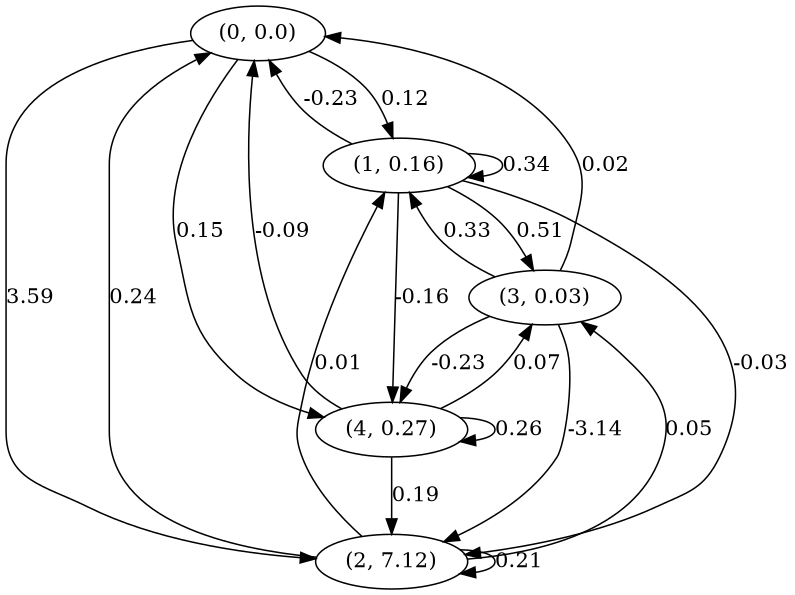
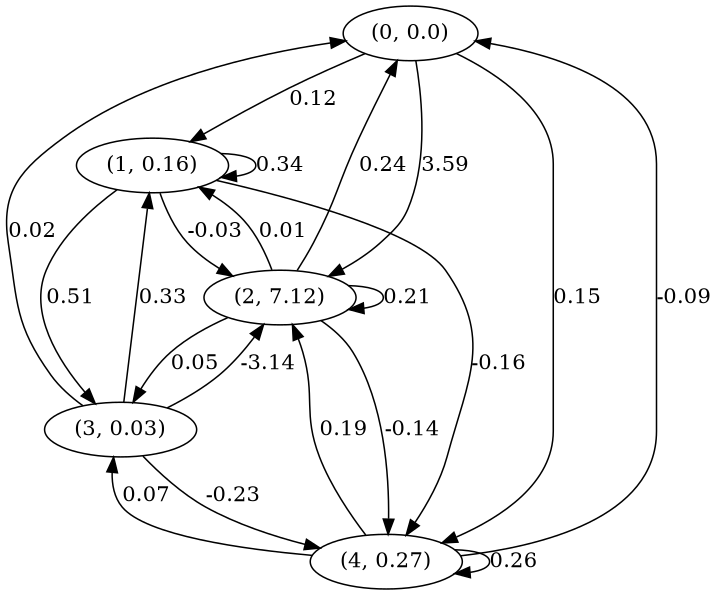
edge "(1, 0.16)" -> "(0, 0.0)": removed, label "-0.23"
edge "(2, 7.12)" -> "(4, 0.27)": added, label "-0.14"
